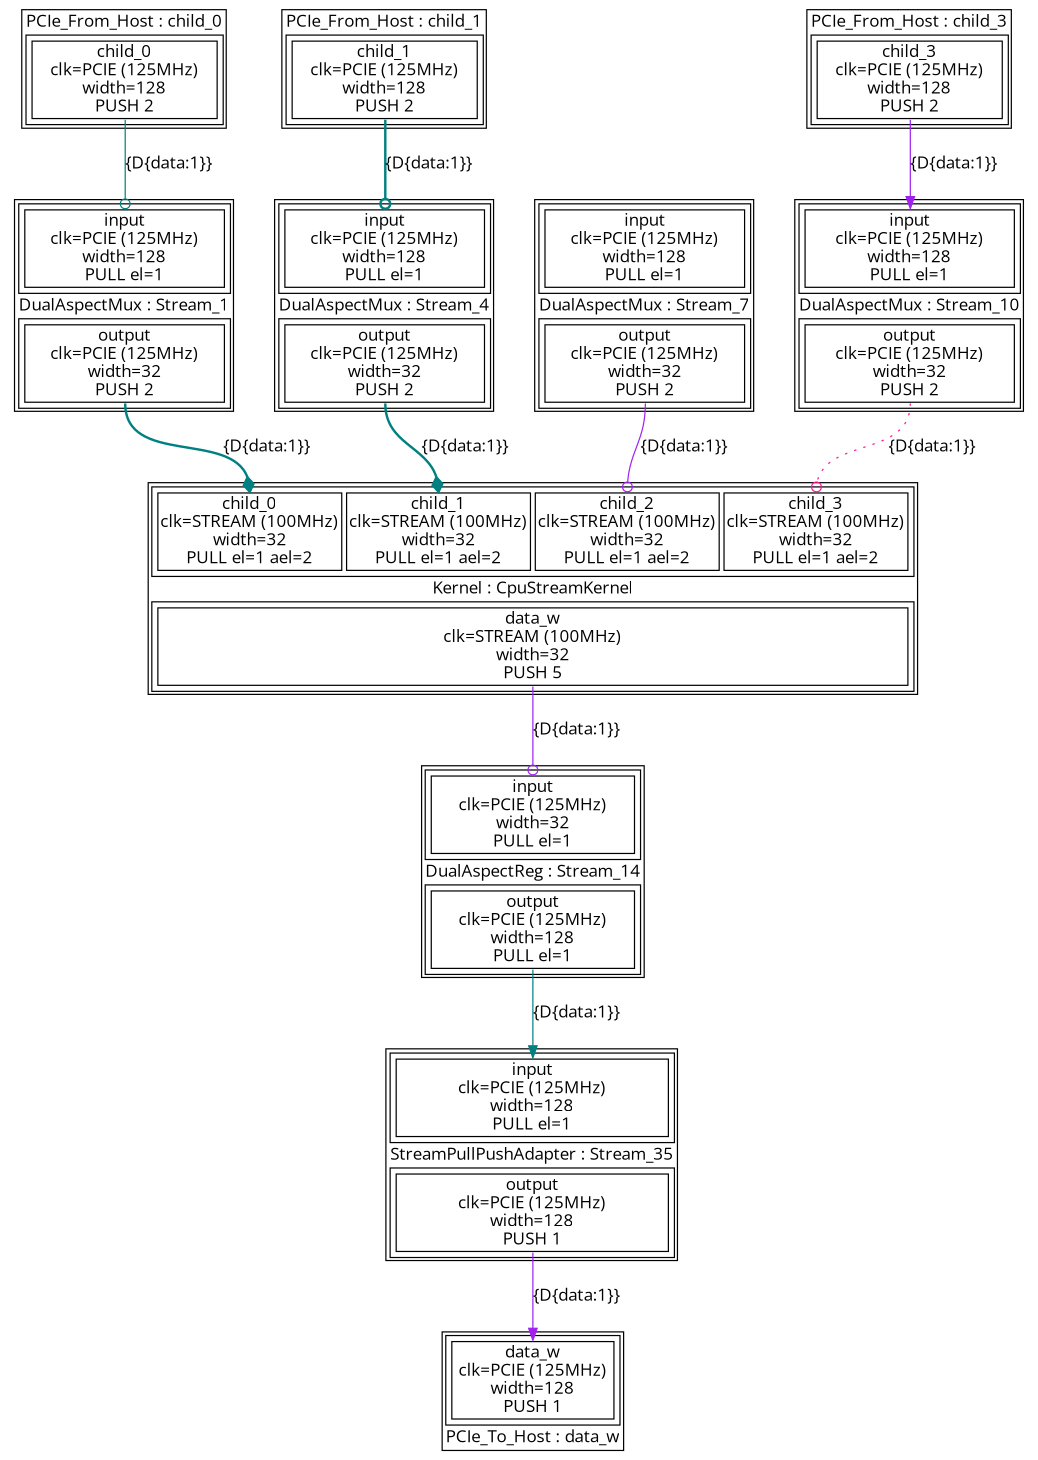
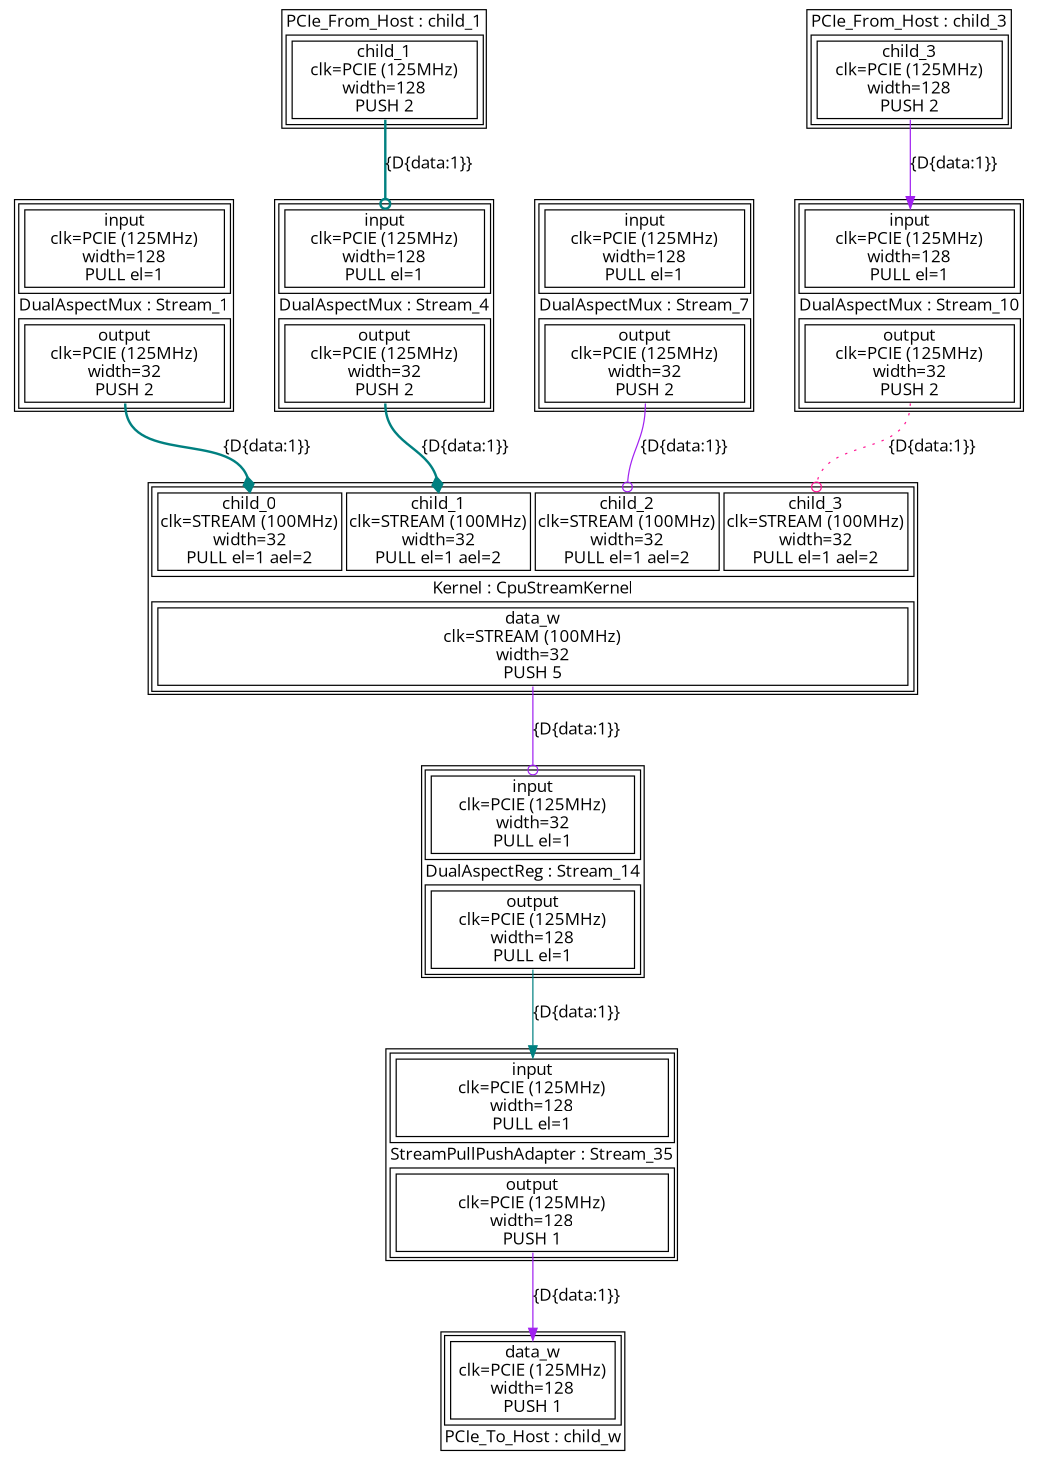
node "PCIe_From_Host : child_0": removed
node "data_w": text "PCIe_To_Host : data_w" -> "PCIe_To_Host : child_w"
